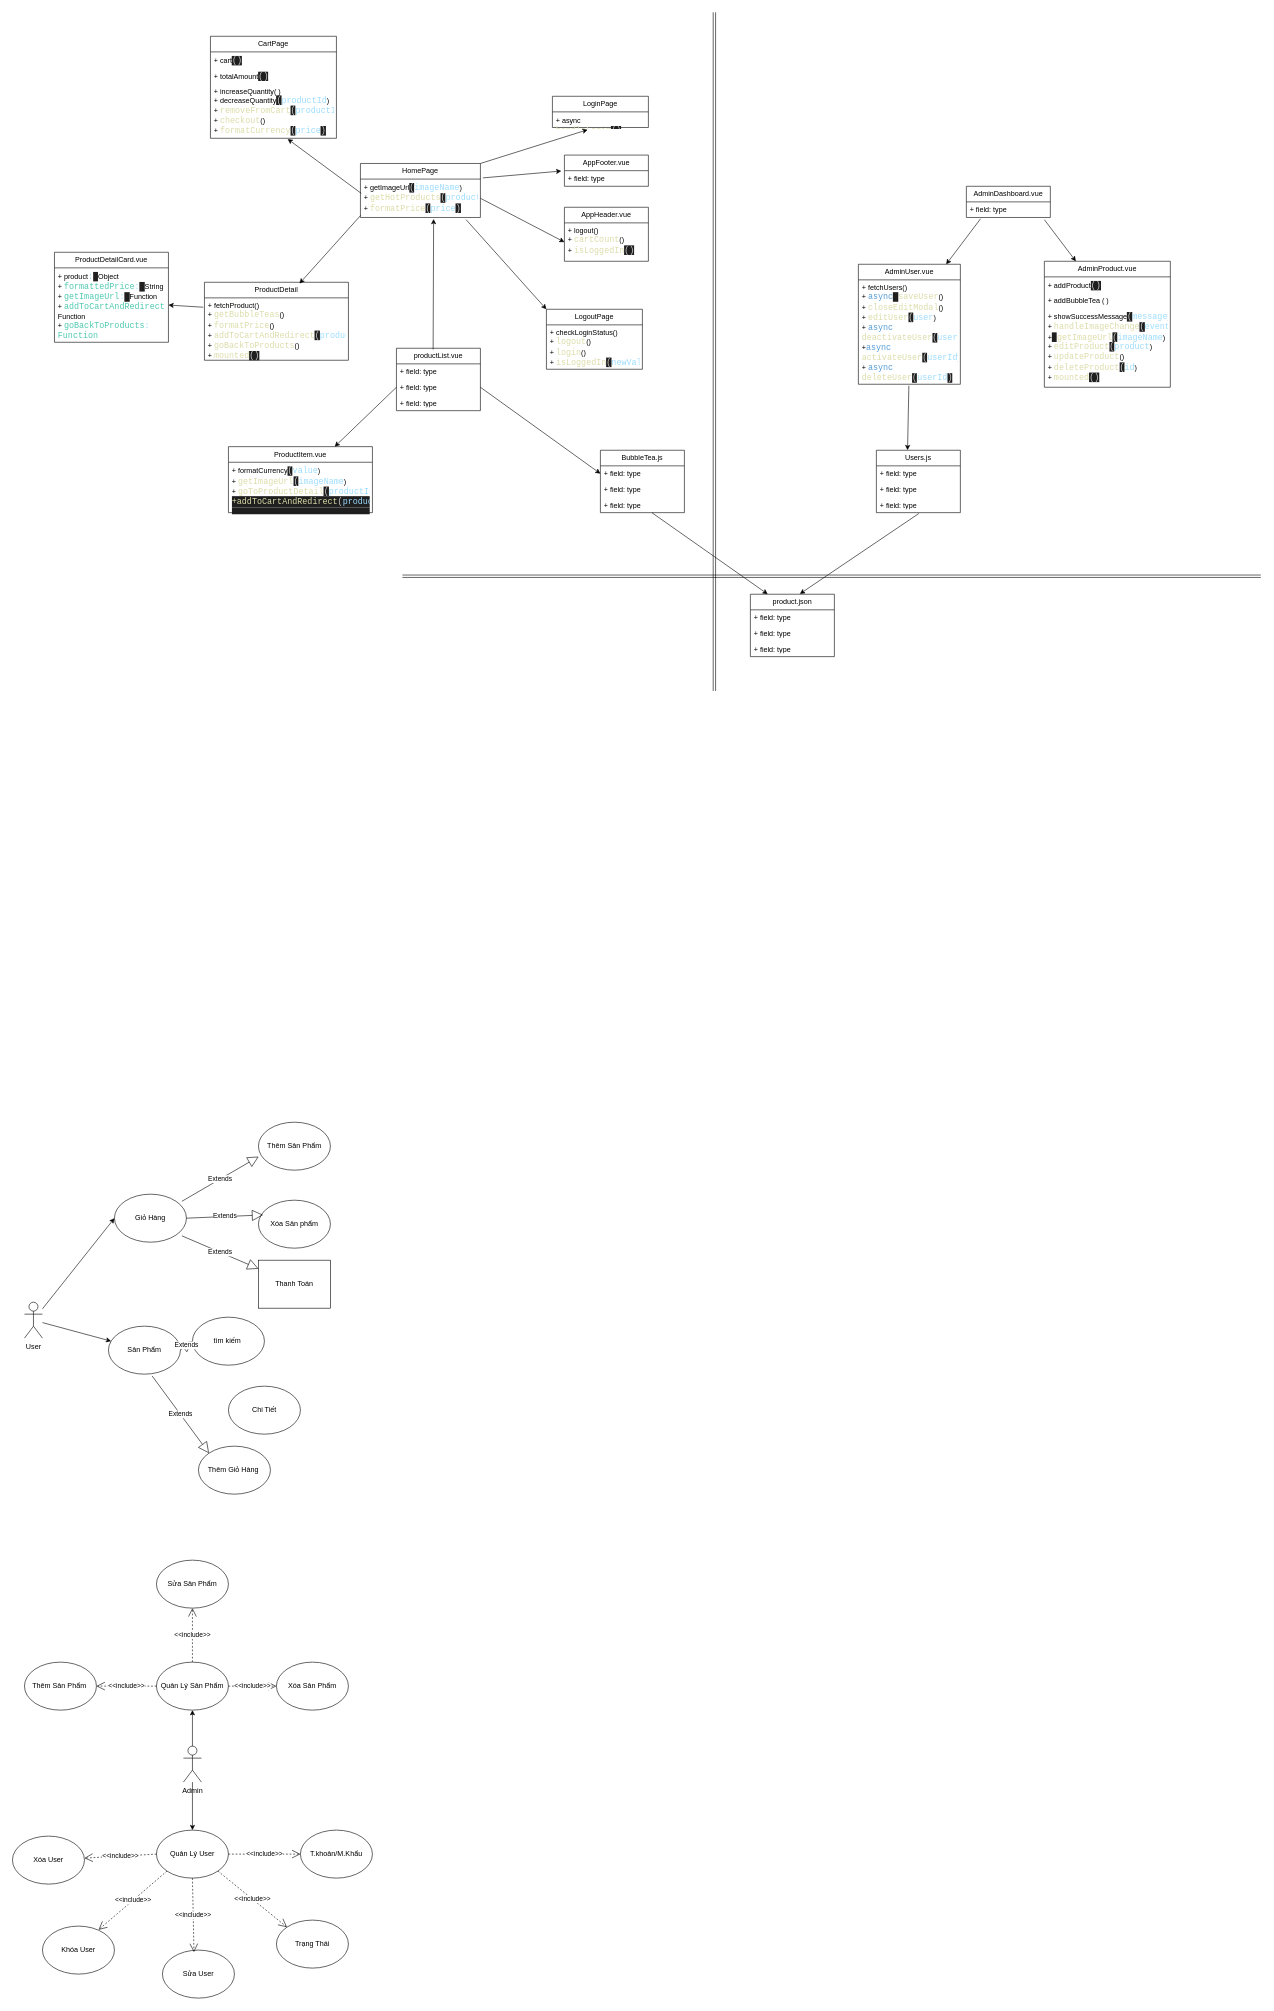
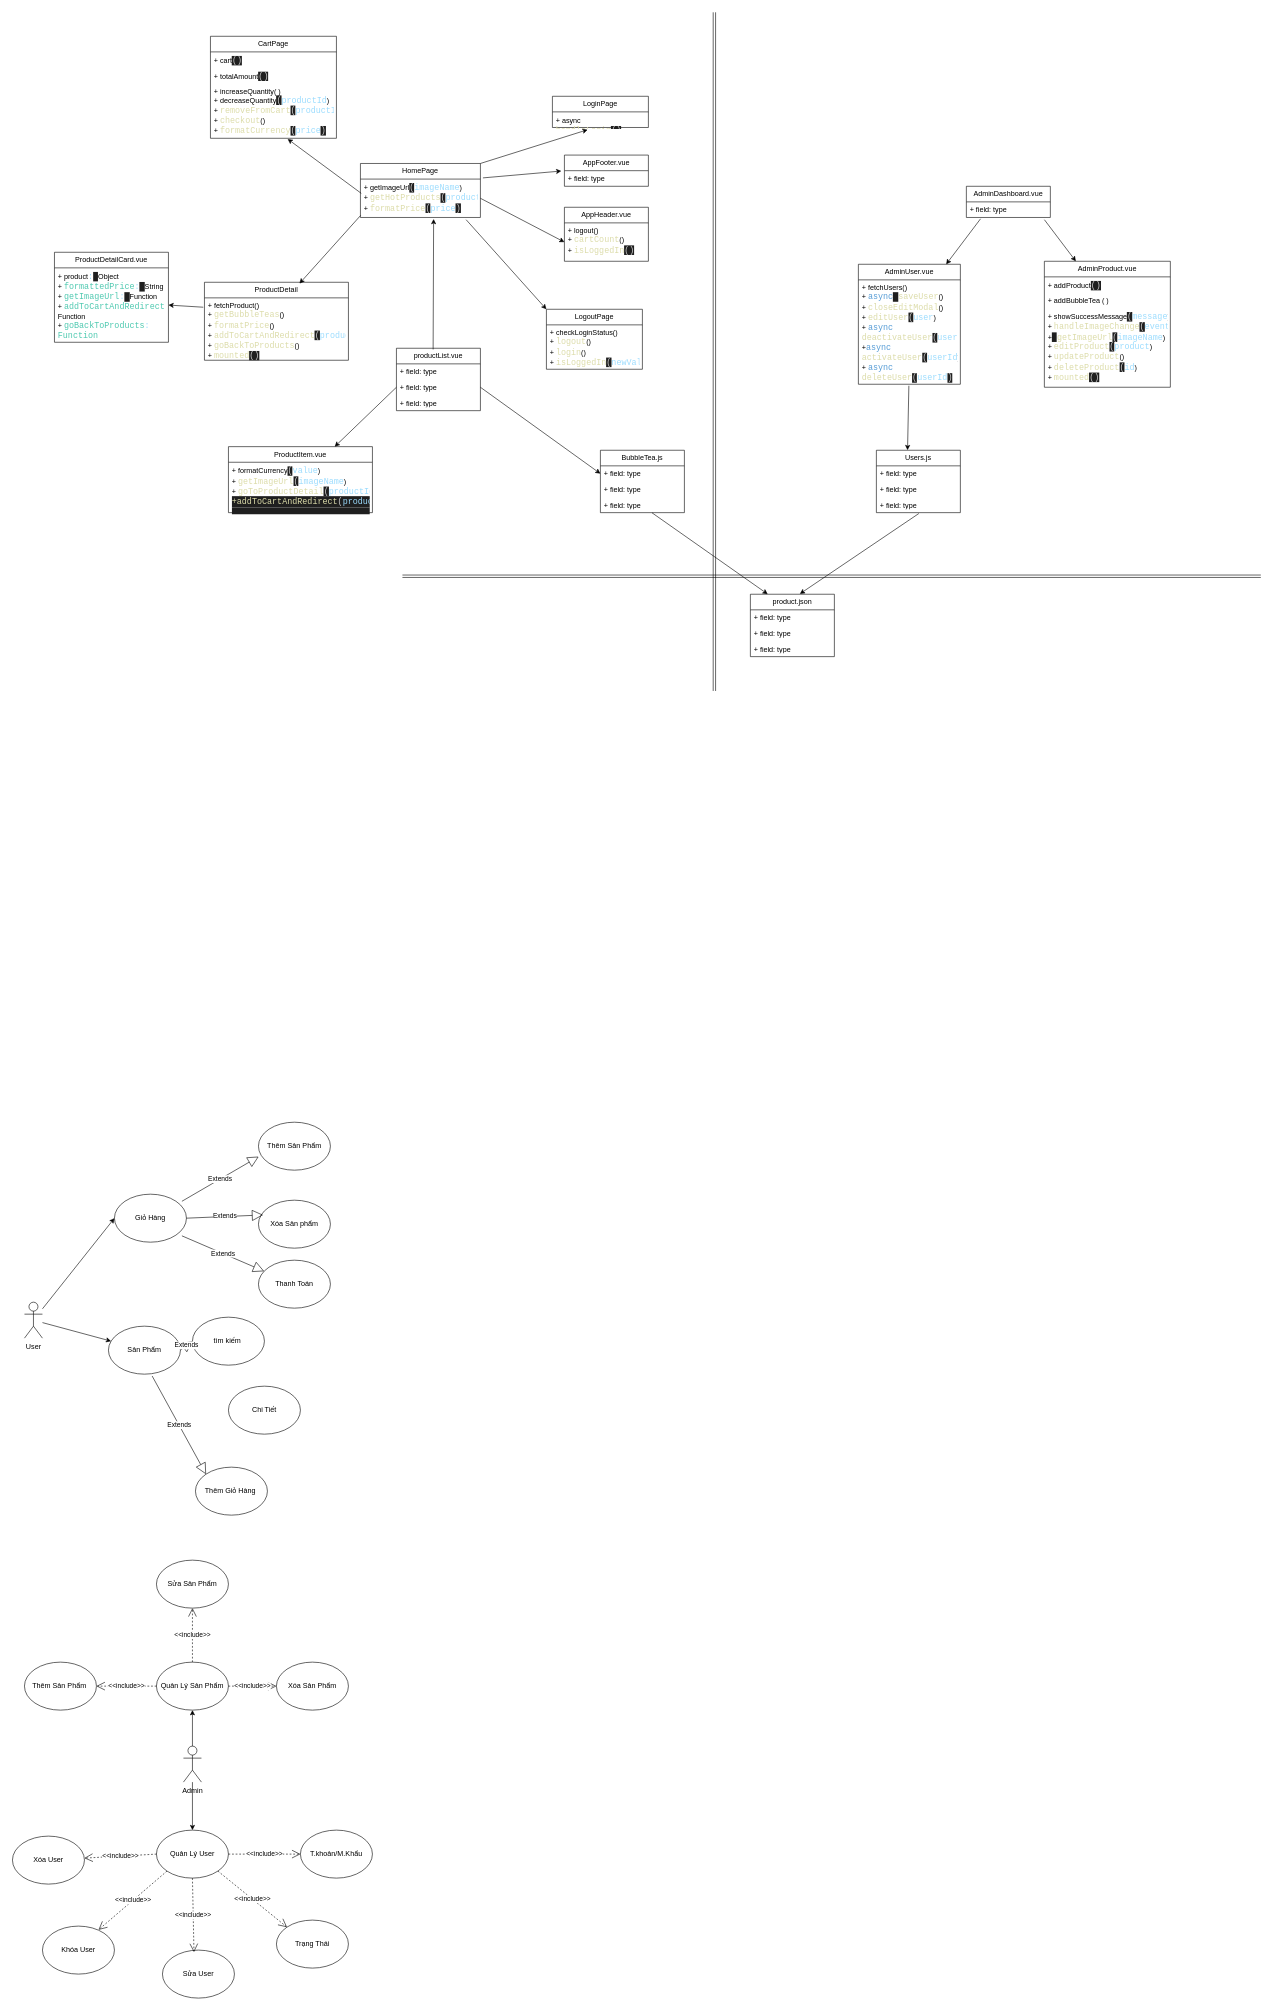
node "Thanh Toán": shape rectangle -> ellipse
node "Thêm Giỏ Hàng": moved (234, 1470) -> (231, 1491)
